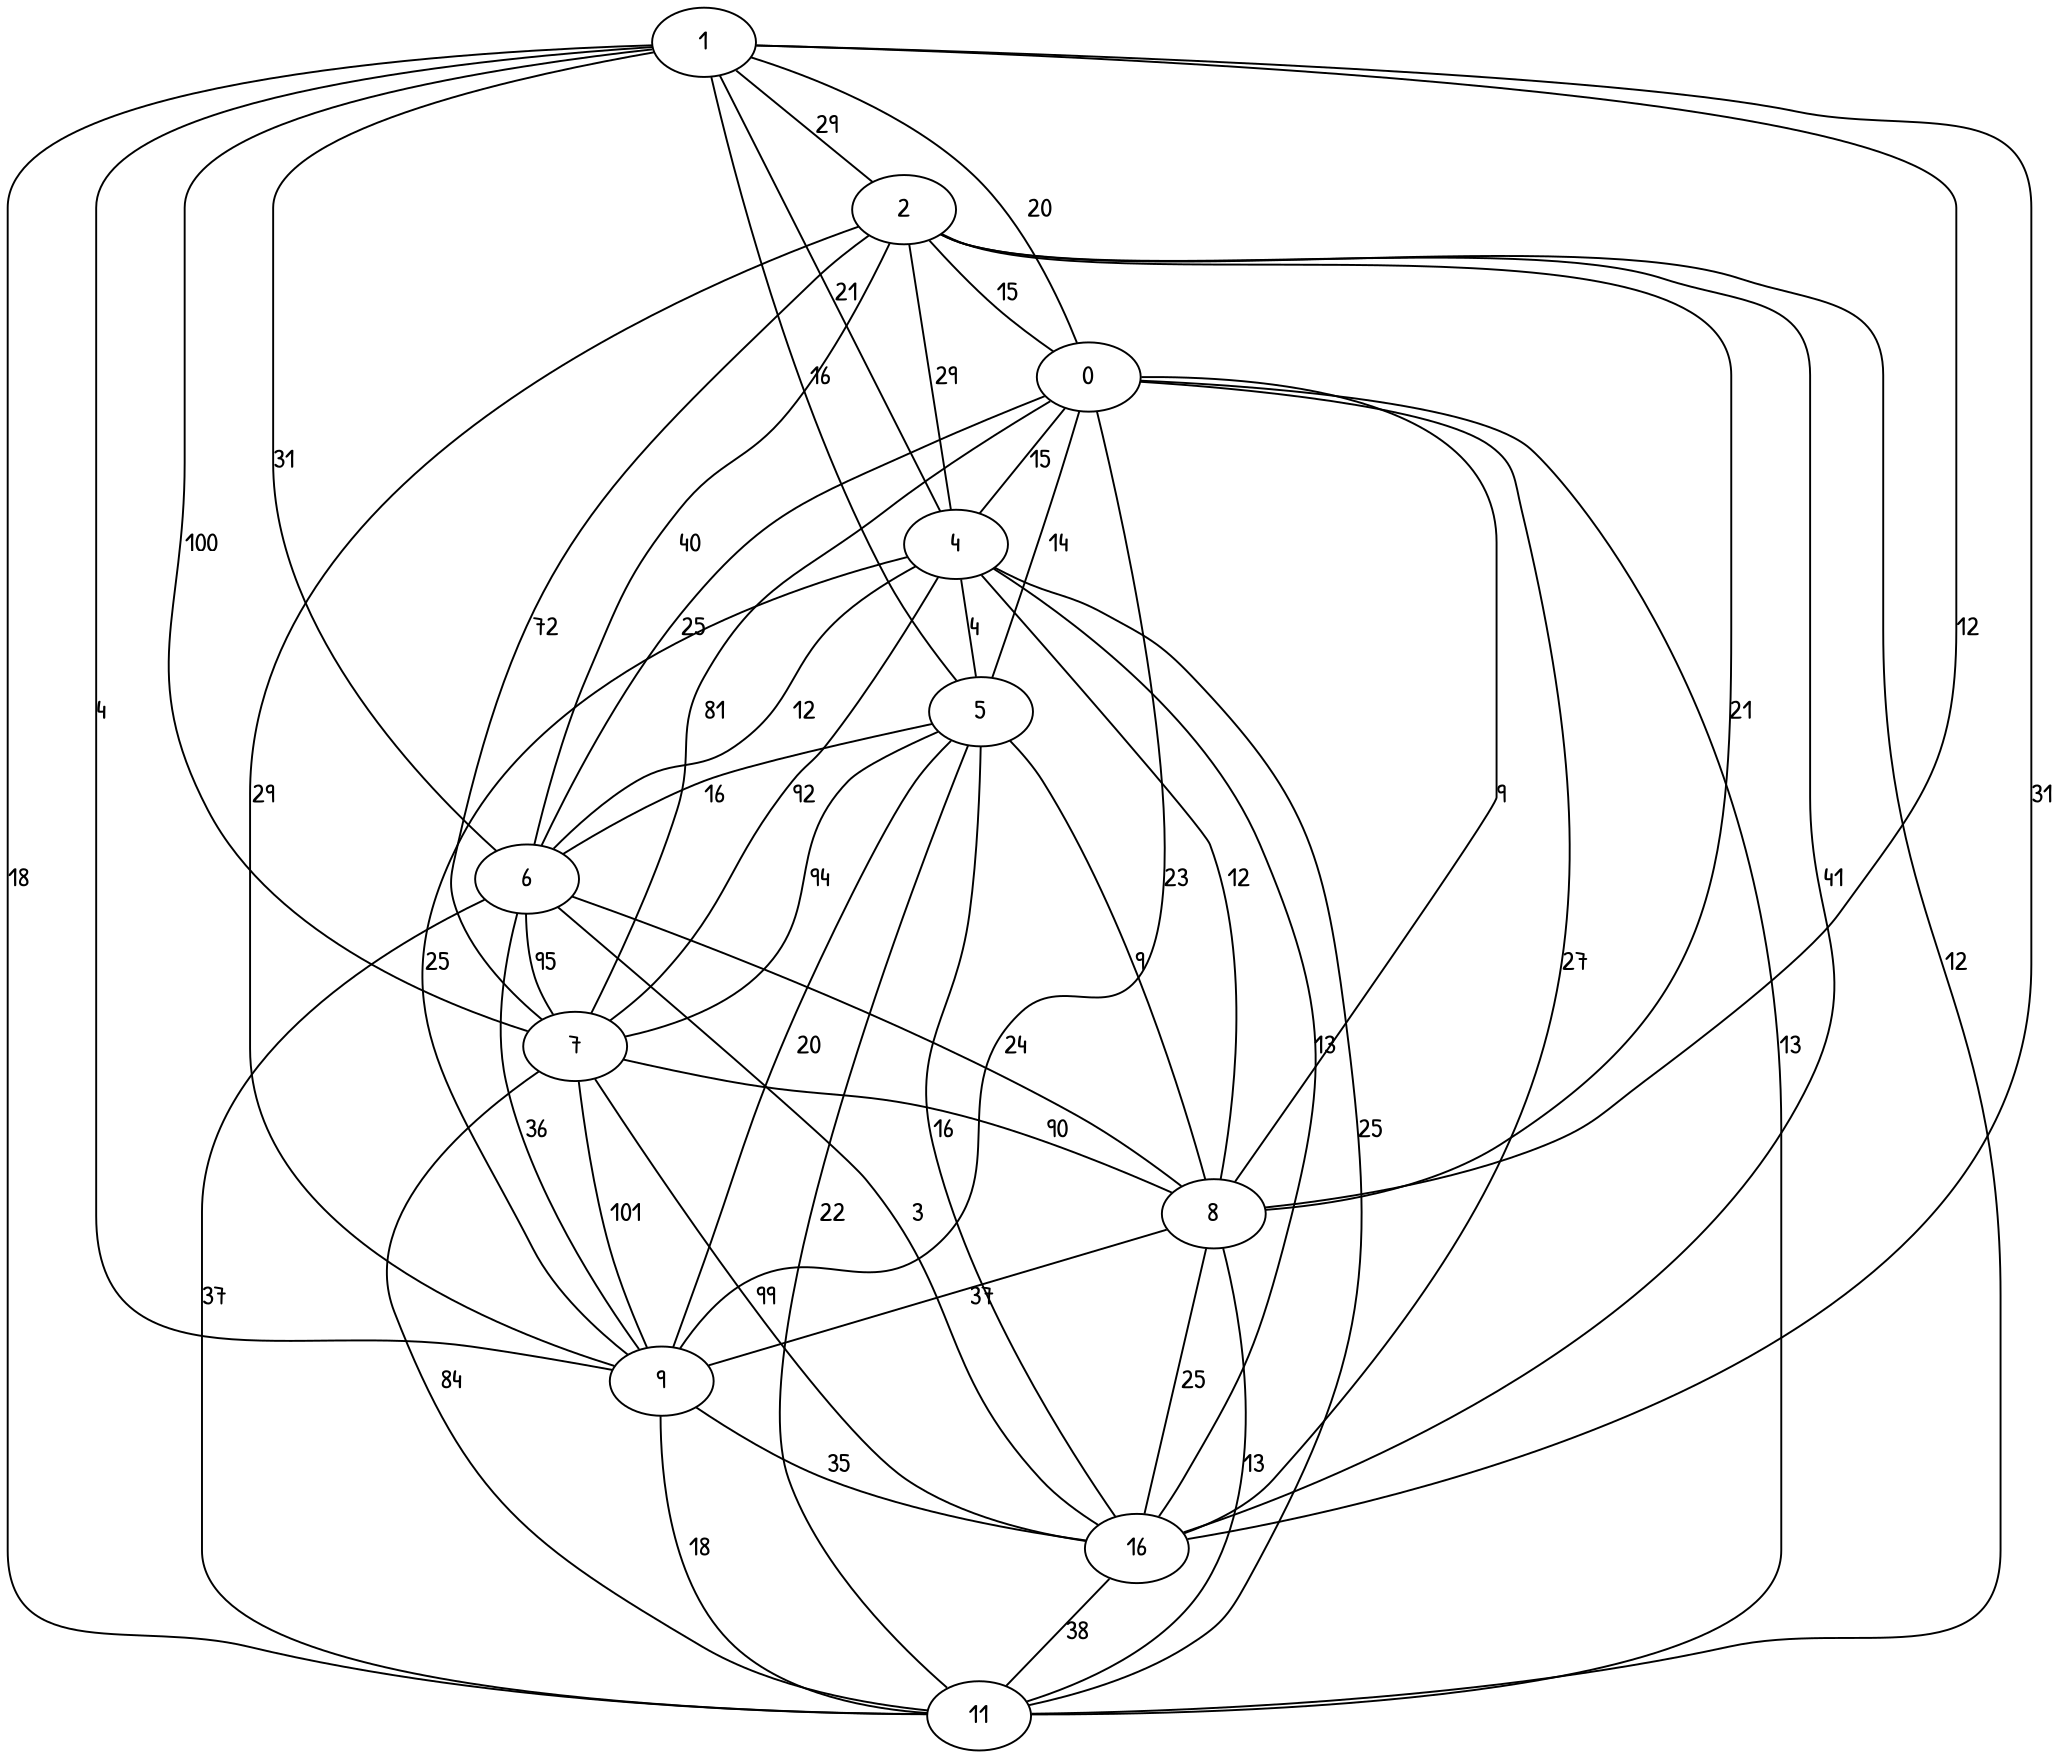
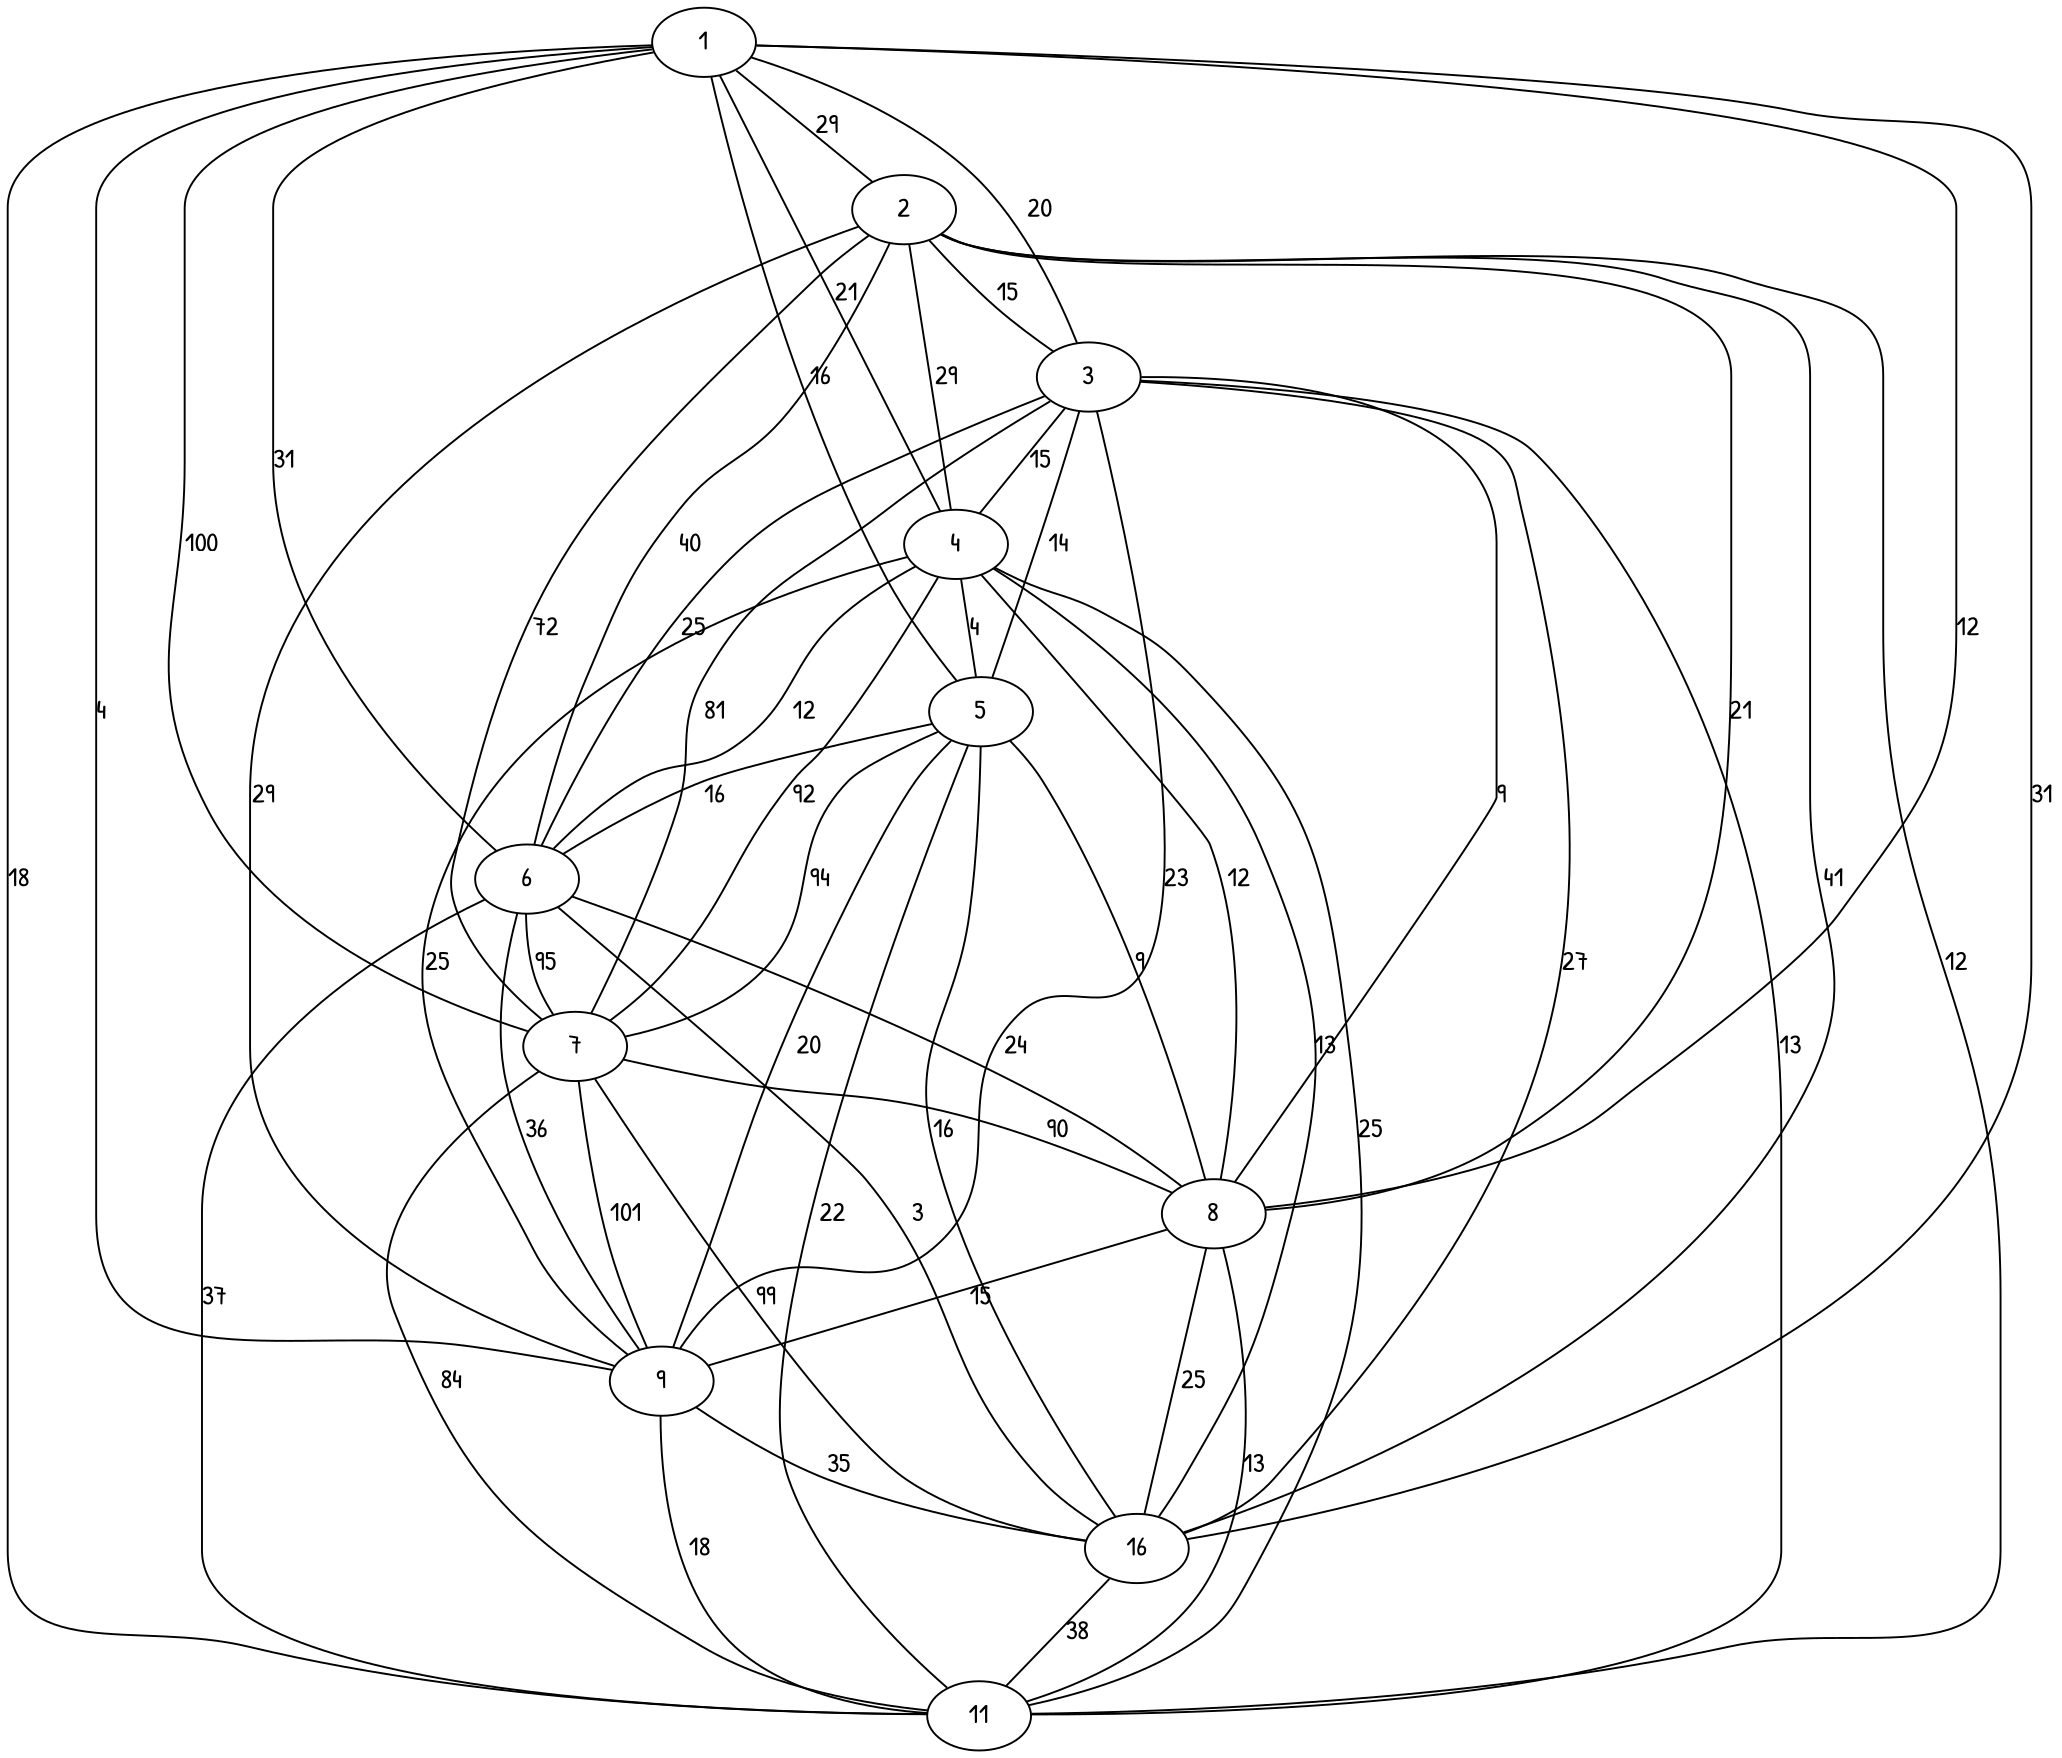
node "0": label "0" -> "3"
edge "8" -- "9": label "37" -> "15"
